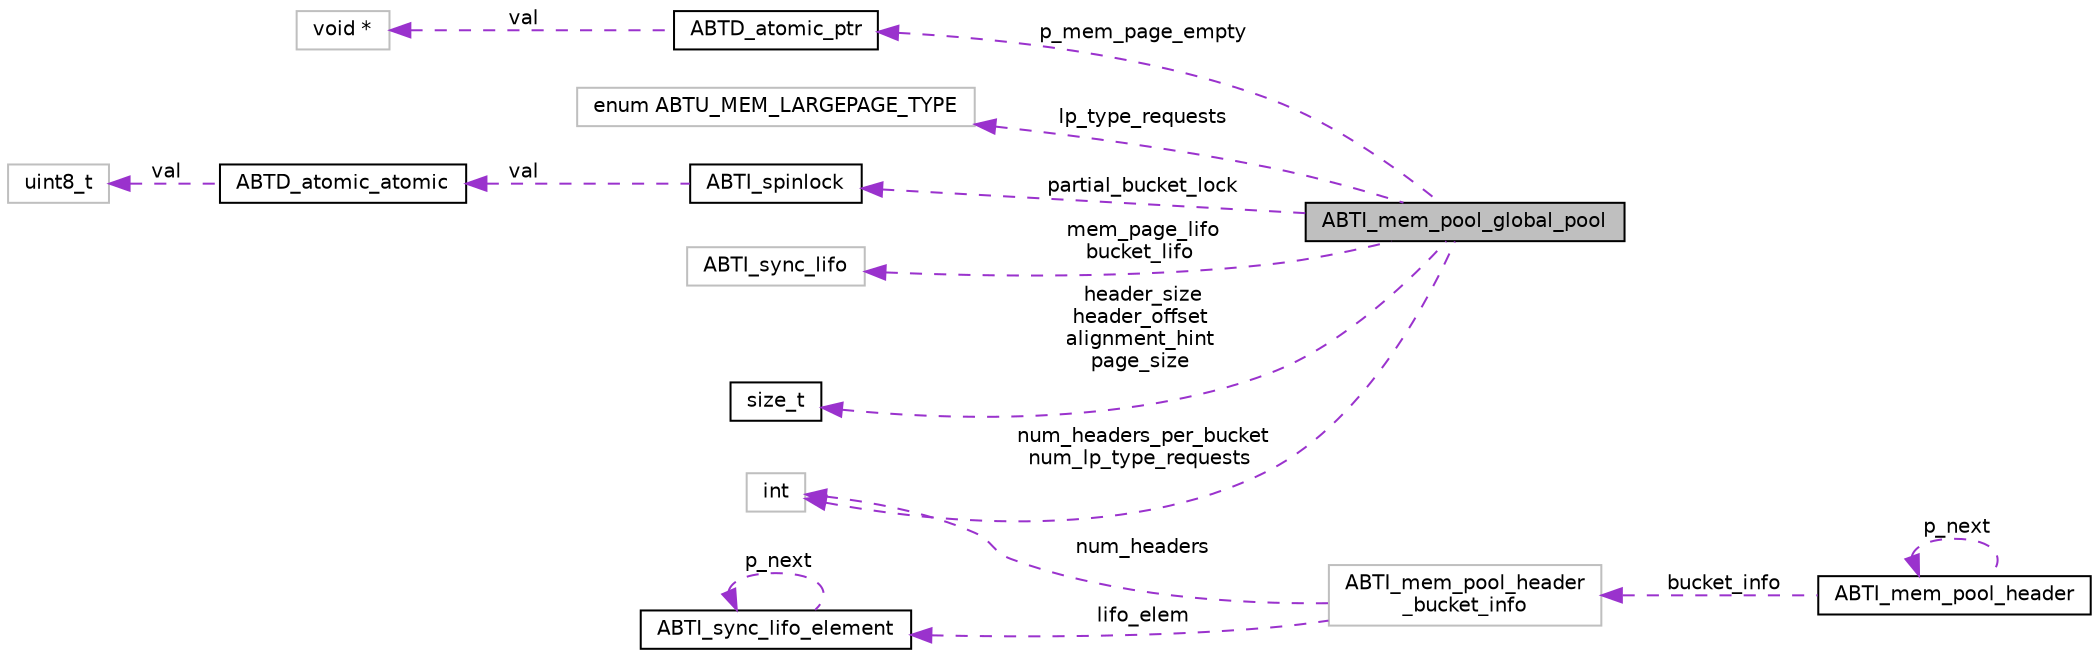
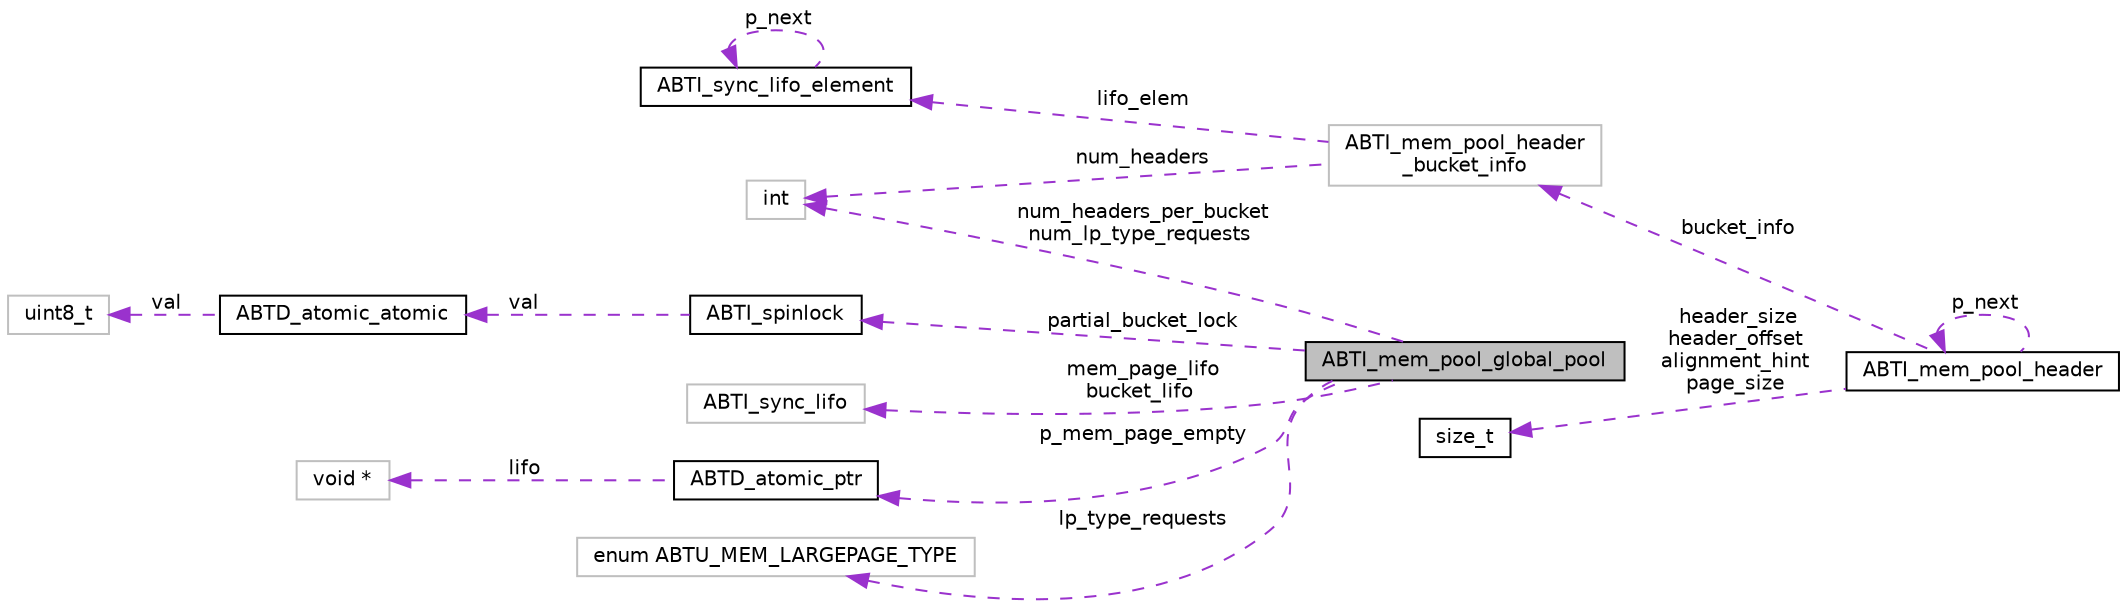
edge "ABTD_atomic_ptr" -> "void *": label " val" -> " lifo"
edge "ABTI_mem_pool_global_pool" -> "size_t": now "ABTI_mem_pool_header" -> "size_t"
